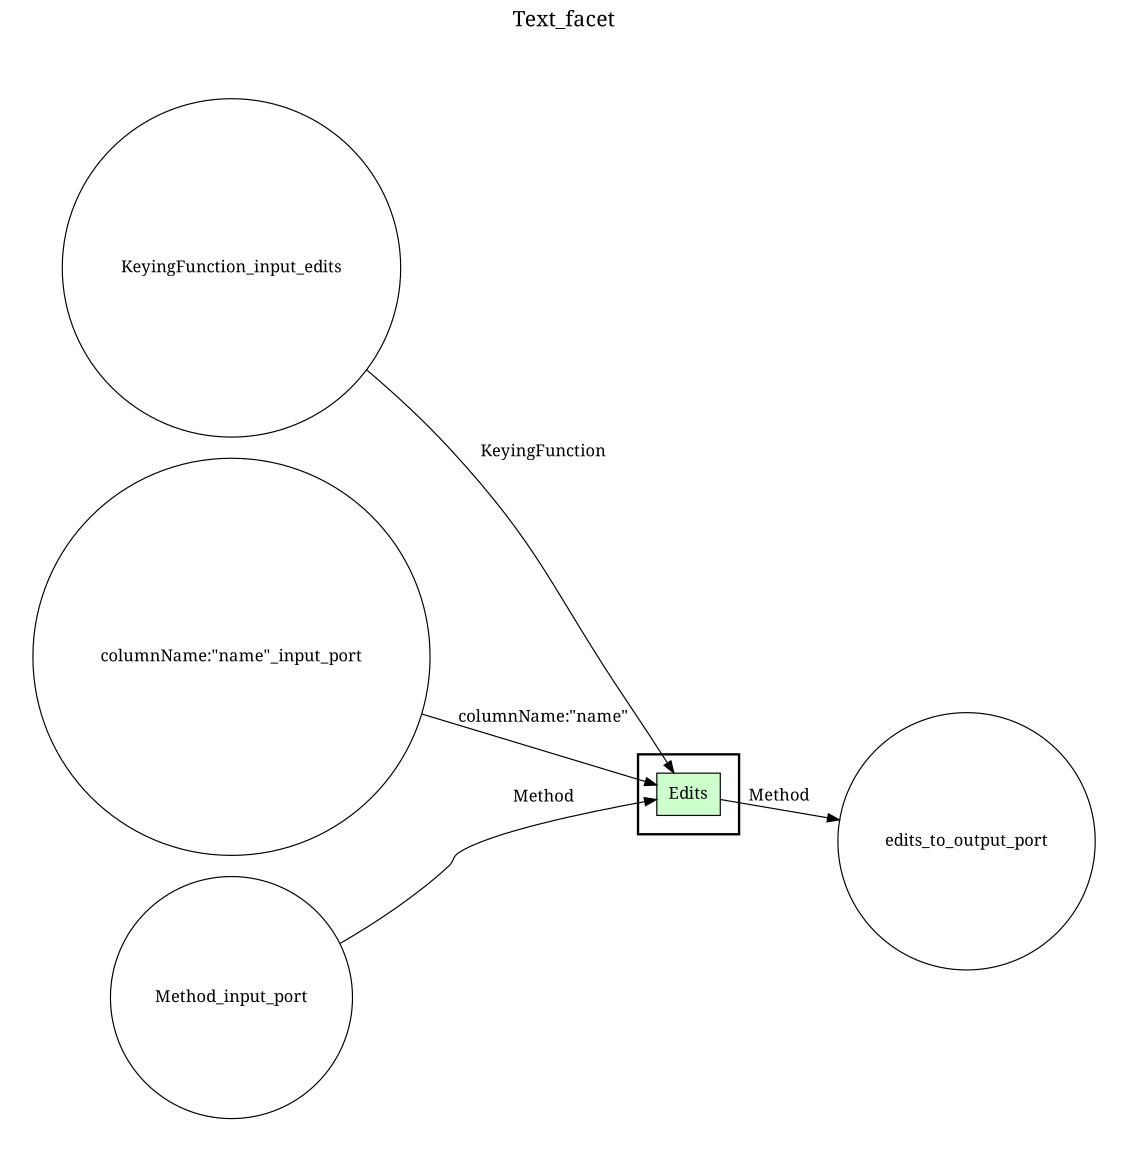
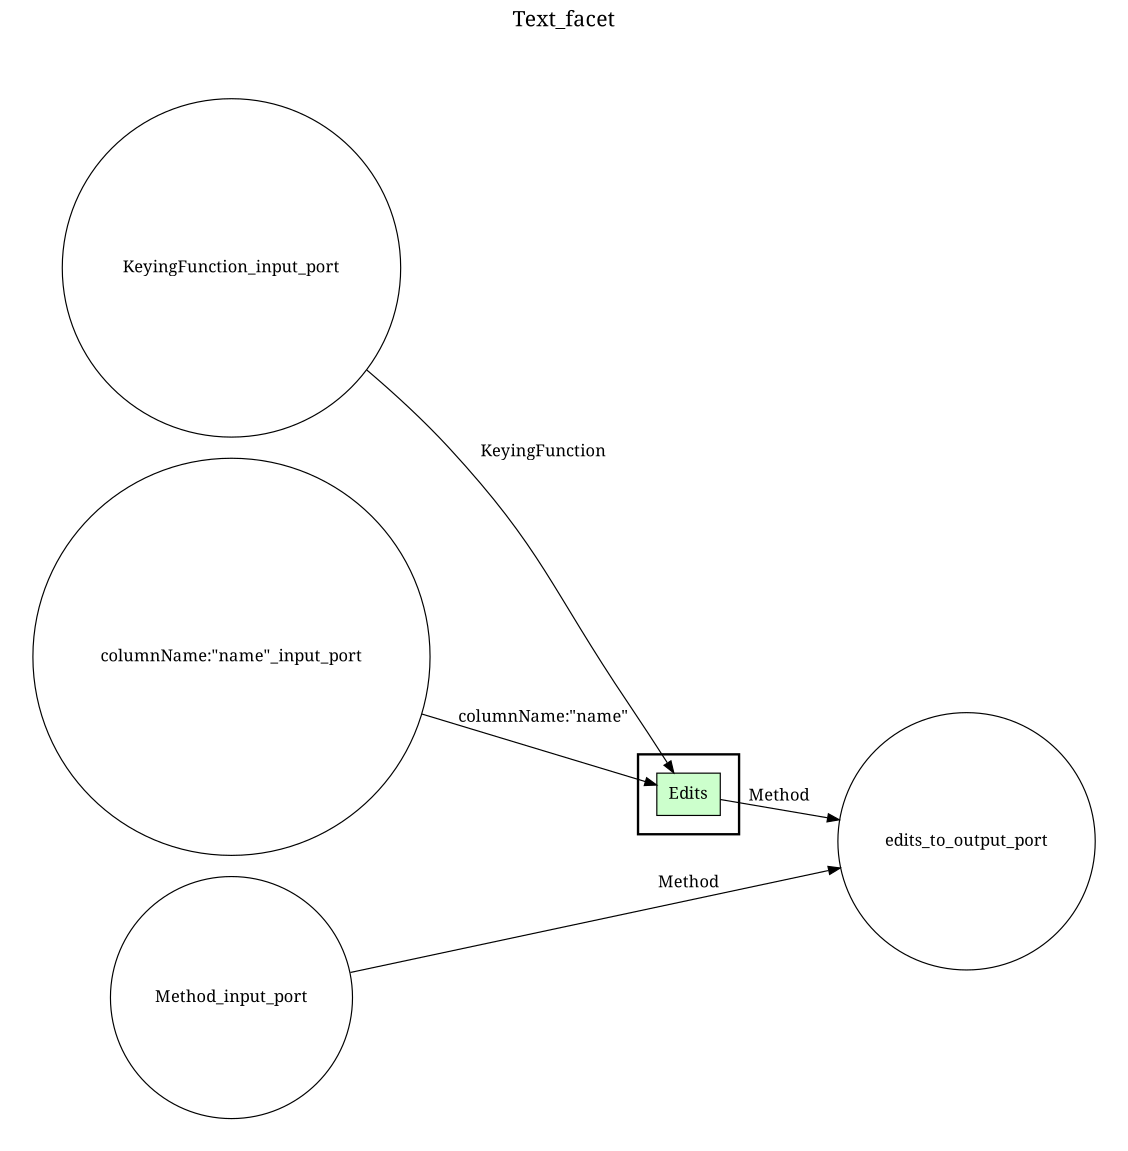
node "KeyingFunction_input_edits": label "KeyingFunction_input_edits" -> "KeyingFunction_input_port"
edge "Method_input_port" -> "Edits": now "Method_input_port" -> "edits_to_output_port"
